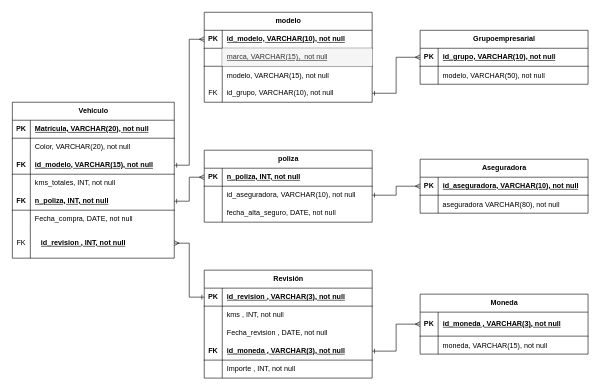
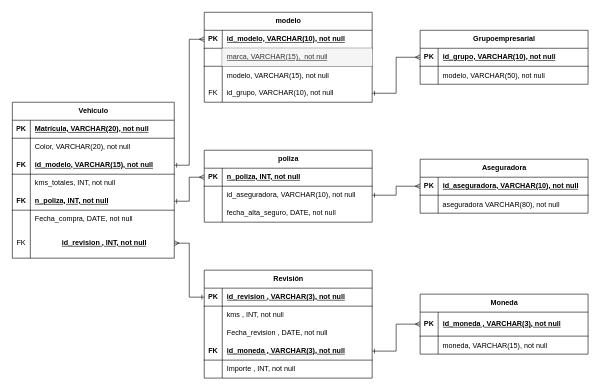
node "id_revision , INT, not null": moved (89, 243) -> (110, 243)
